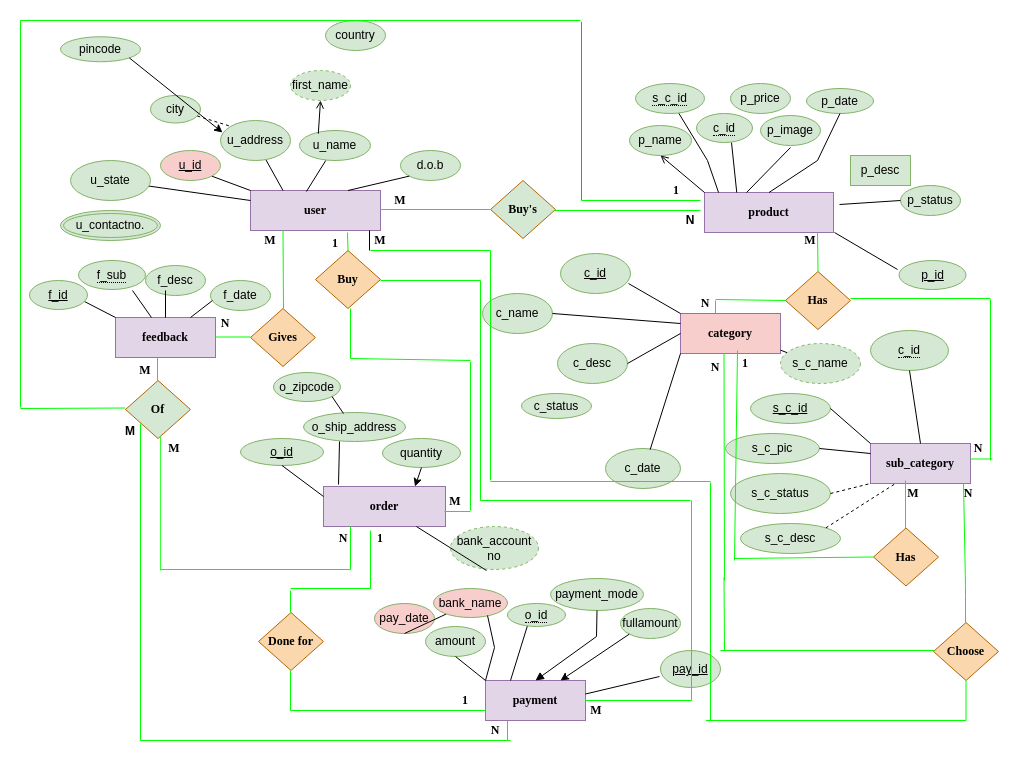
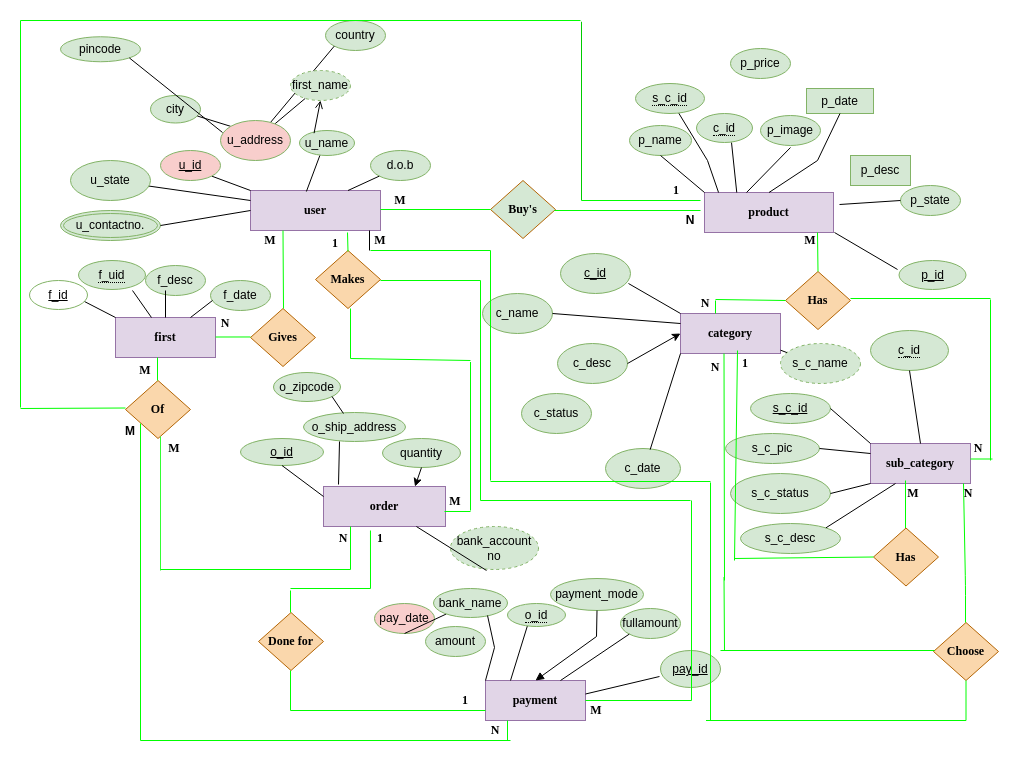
node "p_price": moved (761, 99) -> (761, 64)
node "p_date": shape ellipse -> rectangle
edge "country" -- "u_address": added
edge "pincode" -> "u_address": arrowhead classic -> none
edge "city" -- "u_address": style dashed -> solid
node "u_address": fillcolor #d5e8d4 -> #f8cecc
node "u_name": size 71x30 -> 55x25
edge "product" -> "p_name": arrowhead open -> none
node "d.o.b": moved (431, 166) -> (401, 166)
edge "u_address" -- "user": now "u_address" -- "first_name"
node "p_status": label "p_status" -> "p_state"
edge "user" -- "u_contactno.": added
node "f_sub": label "f_sub" -> "f_uid"
node "Buy": label "Buy" -> "Makes"
node "f_id": fillcolor #d5e8d4 -> #ffffff
node "category": fillcolor #f8cecc -> #e1d5e7
edge "category" -- "c_desc": arrowhead none -> classic
node "feedback": label "feedback" -> "first"
node "c_status": size 70x25 -> 70x40
node "Of": fillcolor #d5e8d4 -> #fad7ac
edge "sub_category" -- "s_c_status": style dashed -> solid
edge "sub_category" -- "s_c_desc": style dashed -> solid
node "bank_name": fillcolor #f8cecc -> #d5e8d4
edge "amount" -- "payment": removed
edge "fullamount" -> "payment": arrowhead classic -> none
